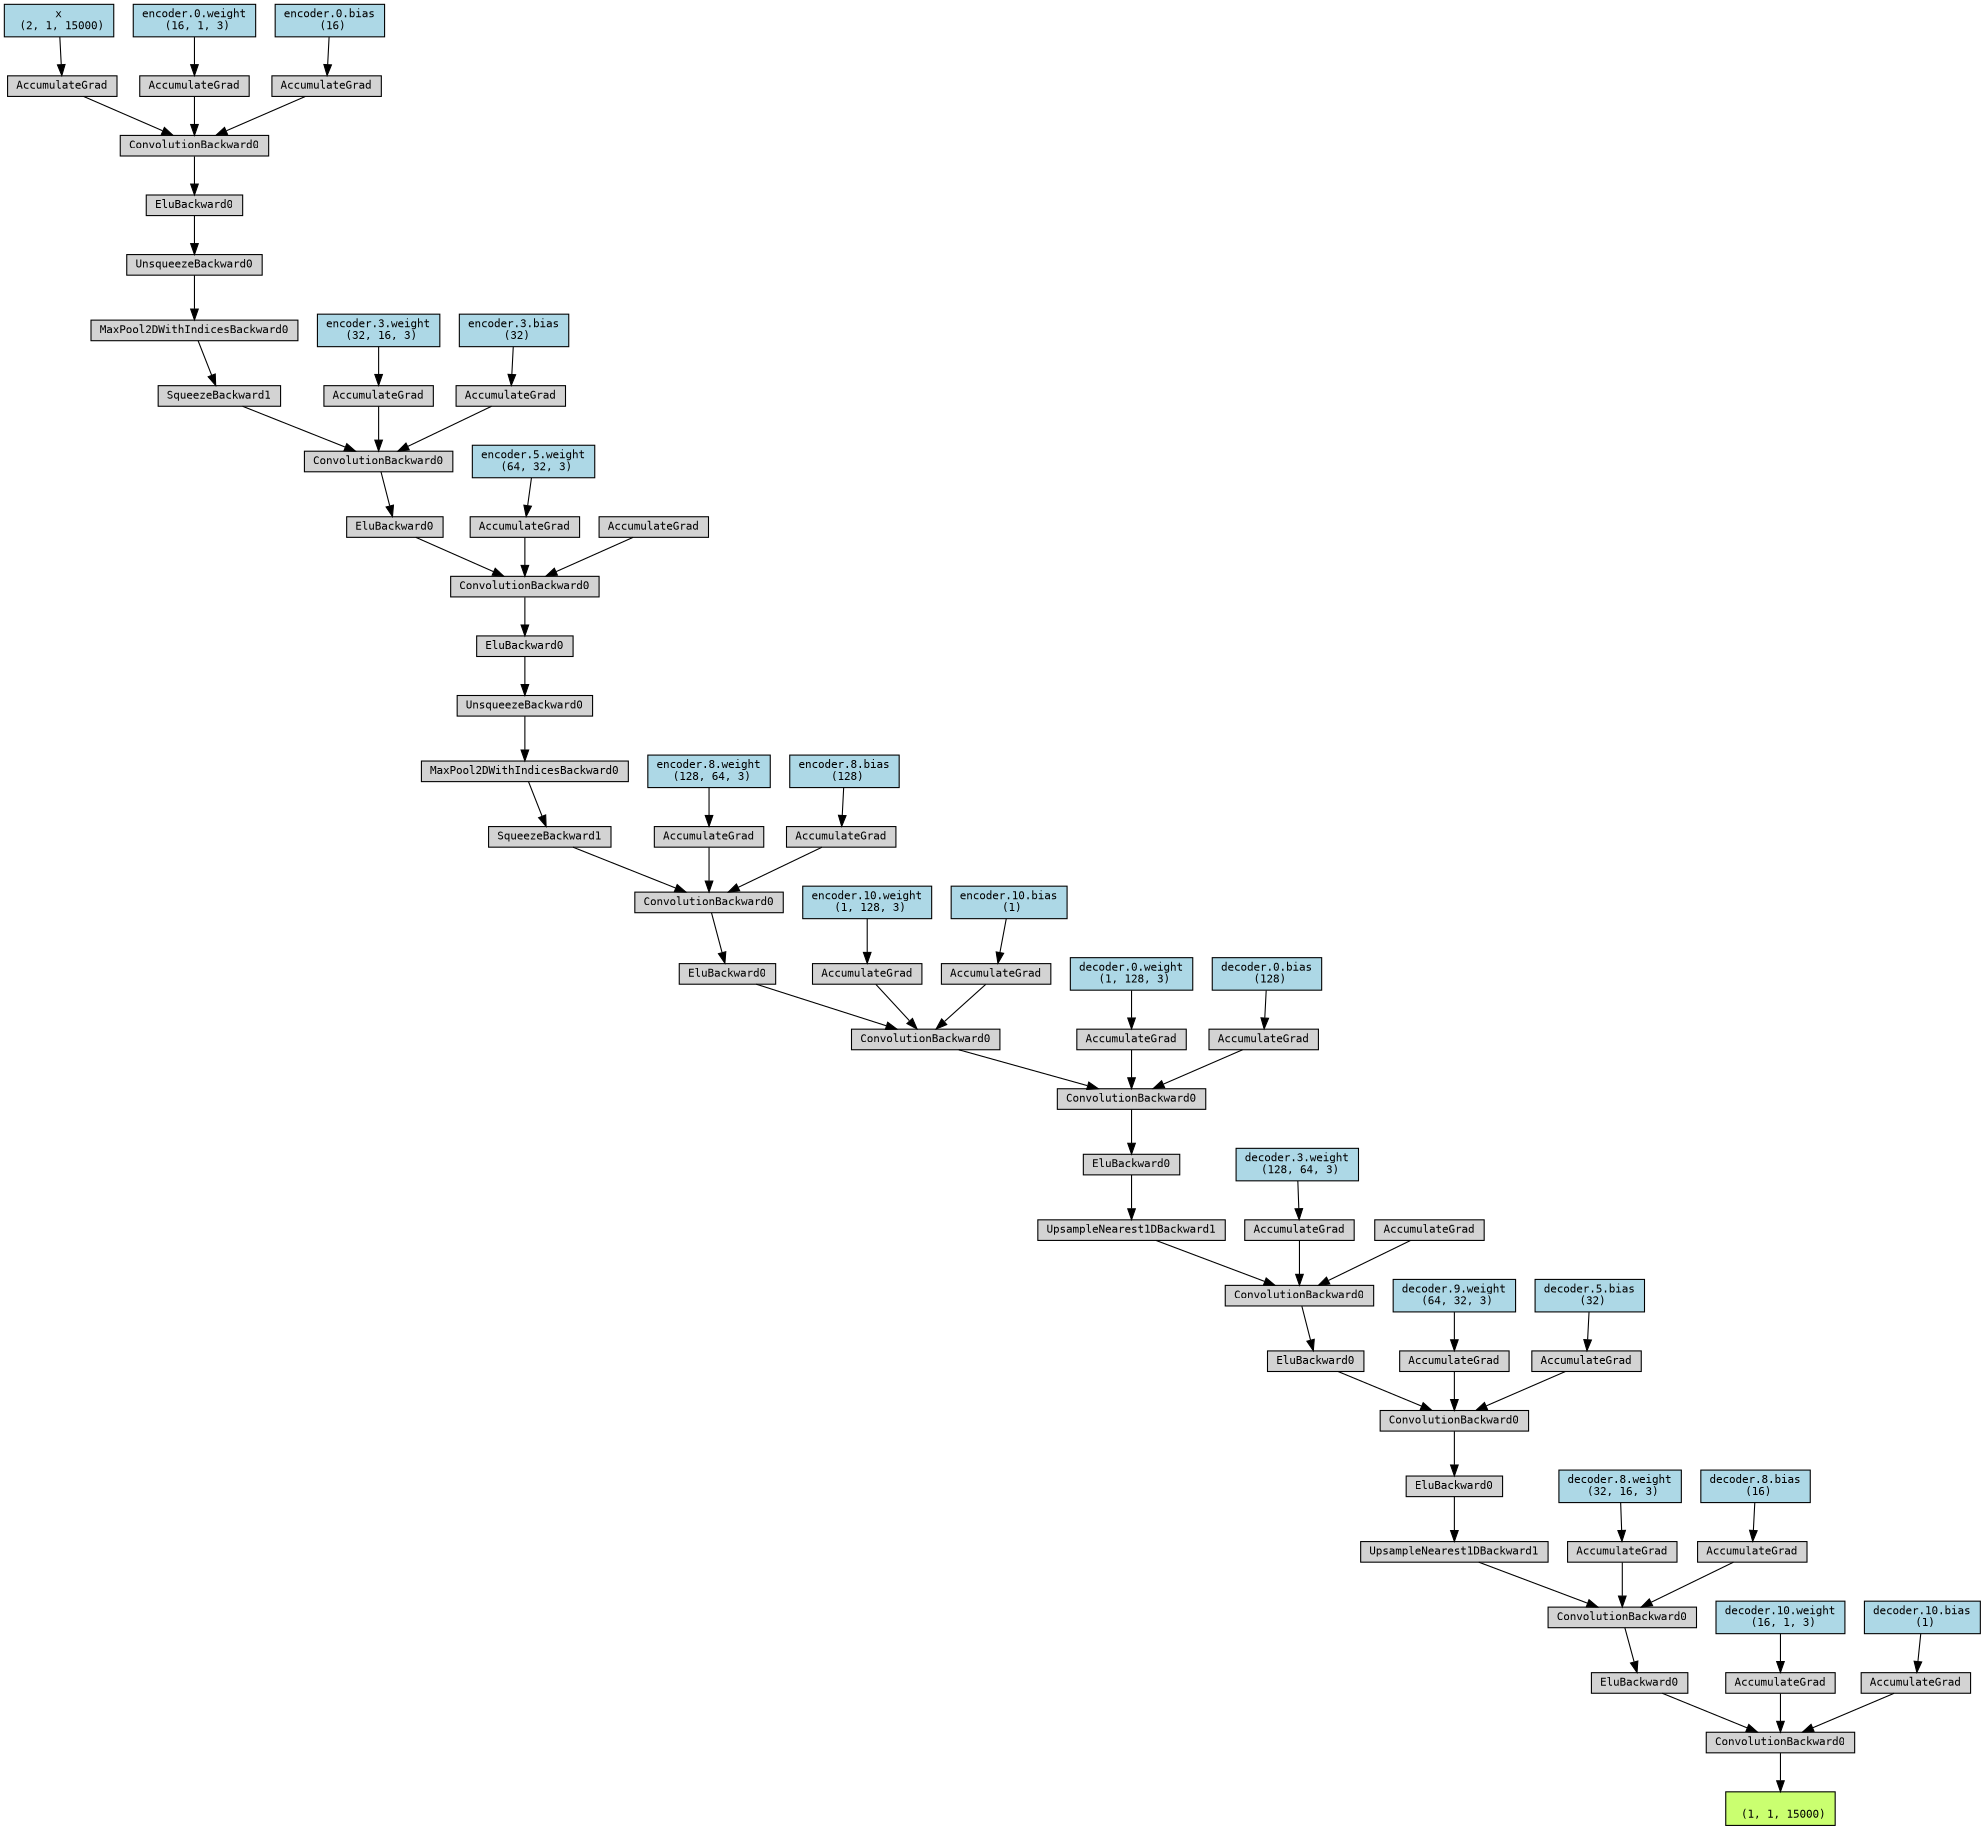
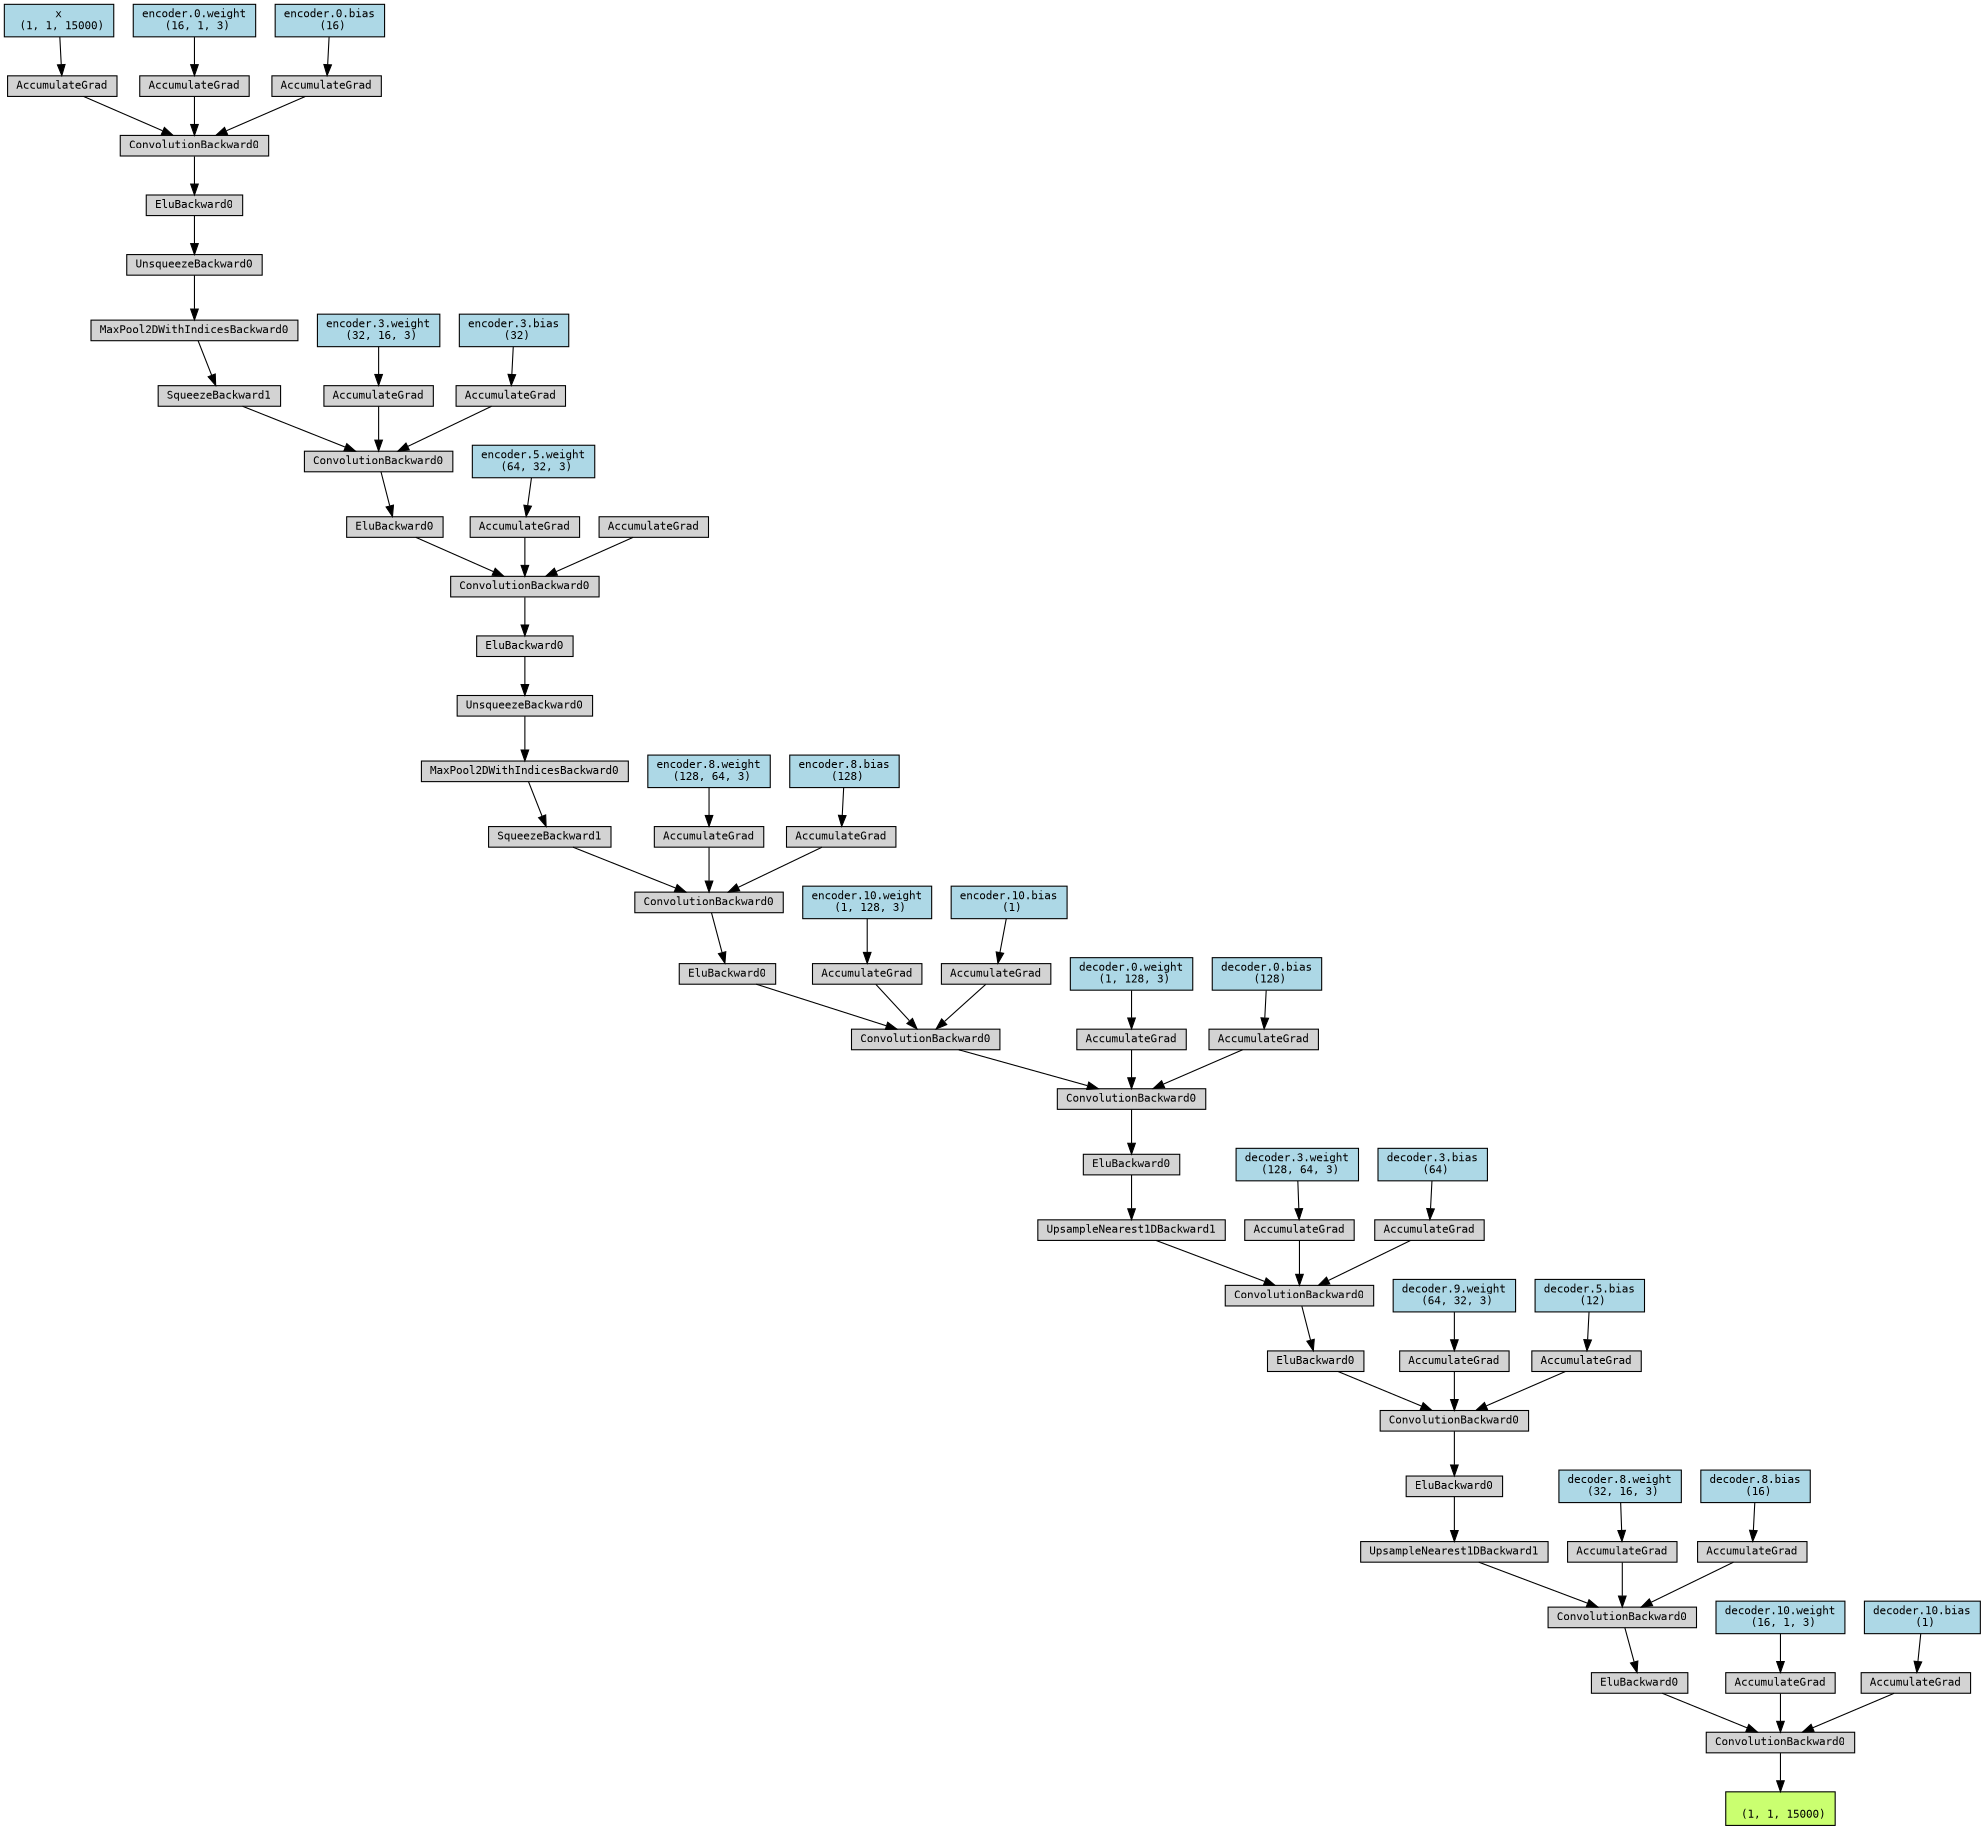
node "x (2, 1, 15000)": label "x (2, 1, 15000)" -> "x (1, 1, 15000)"
node "decoder.3.bias (64)": added
node "decoder.5.bias (32)": label "decoder.5.bias (32)" -> "decoder.5.bias (12)"
